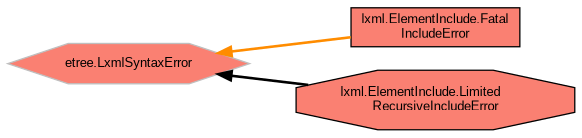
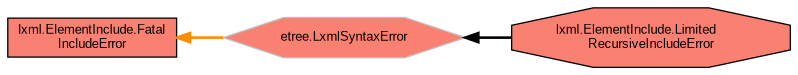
edge "lxml.ElementInclude.Fatal IncludeError" -> "etree.LxmlSyntaxError": reversed
